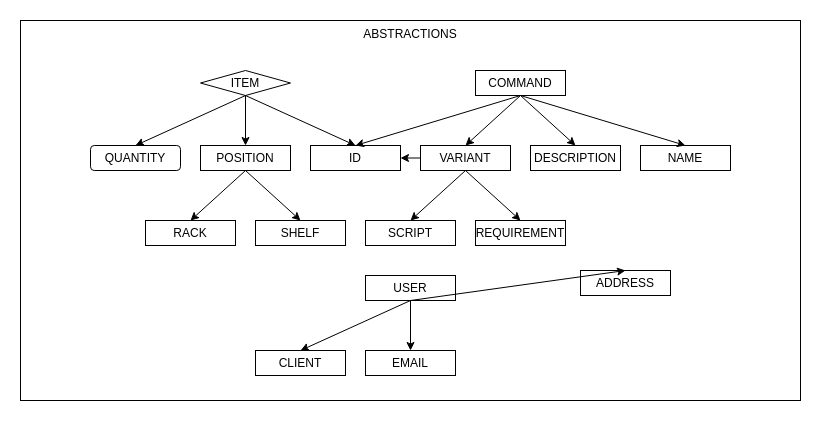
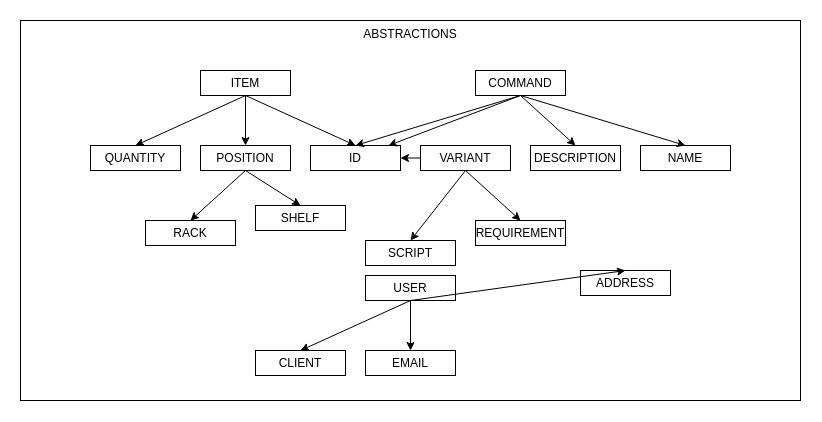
node "ITEM": shape diamond -> rectangle
edge "COMMAND" -> "VARIANT": now "COMMAND" -> "ID"
node "QUANTITY": shape rounded rectangle -> rectangle
node "SHELF": moved (301, 233) -> (301, 218)
node "SCRIPT": moved (411, 233) -> (411, 253)
